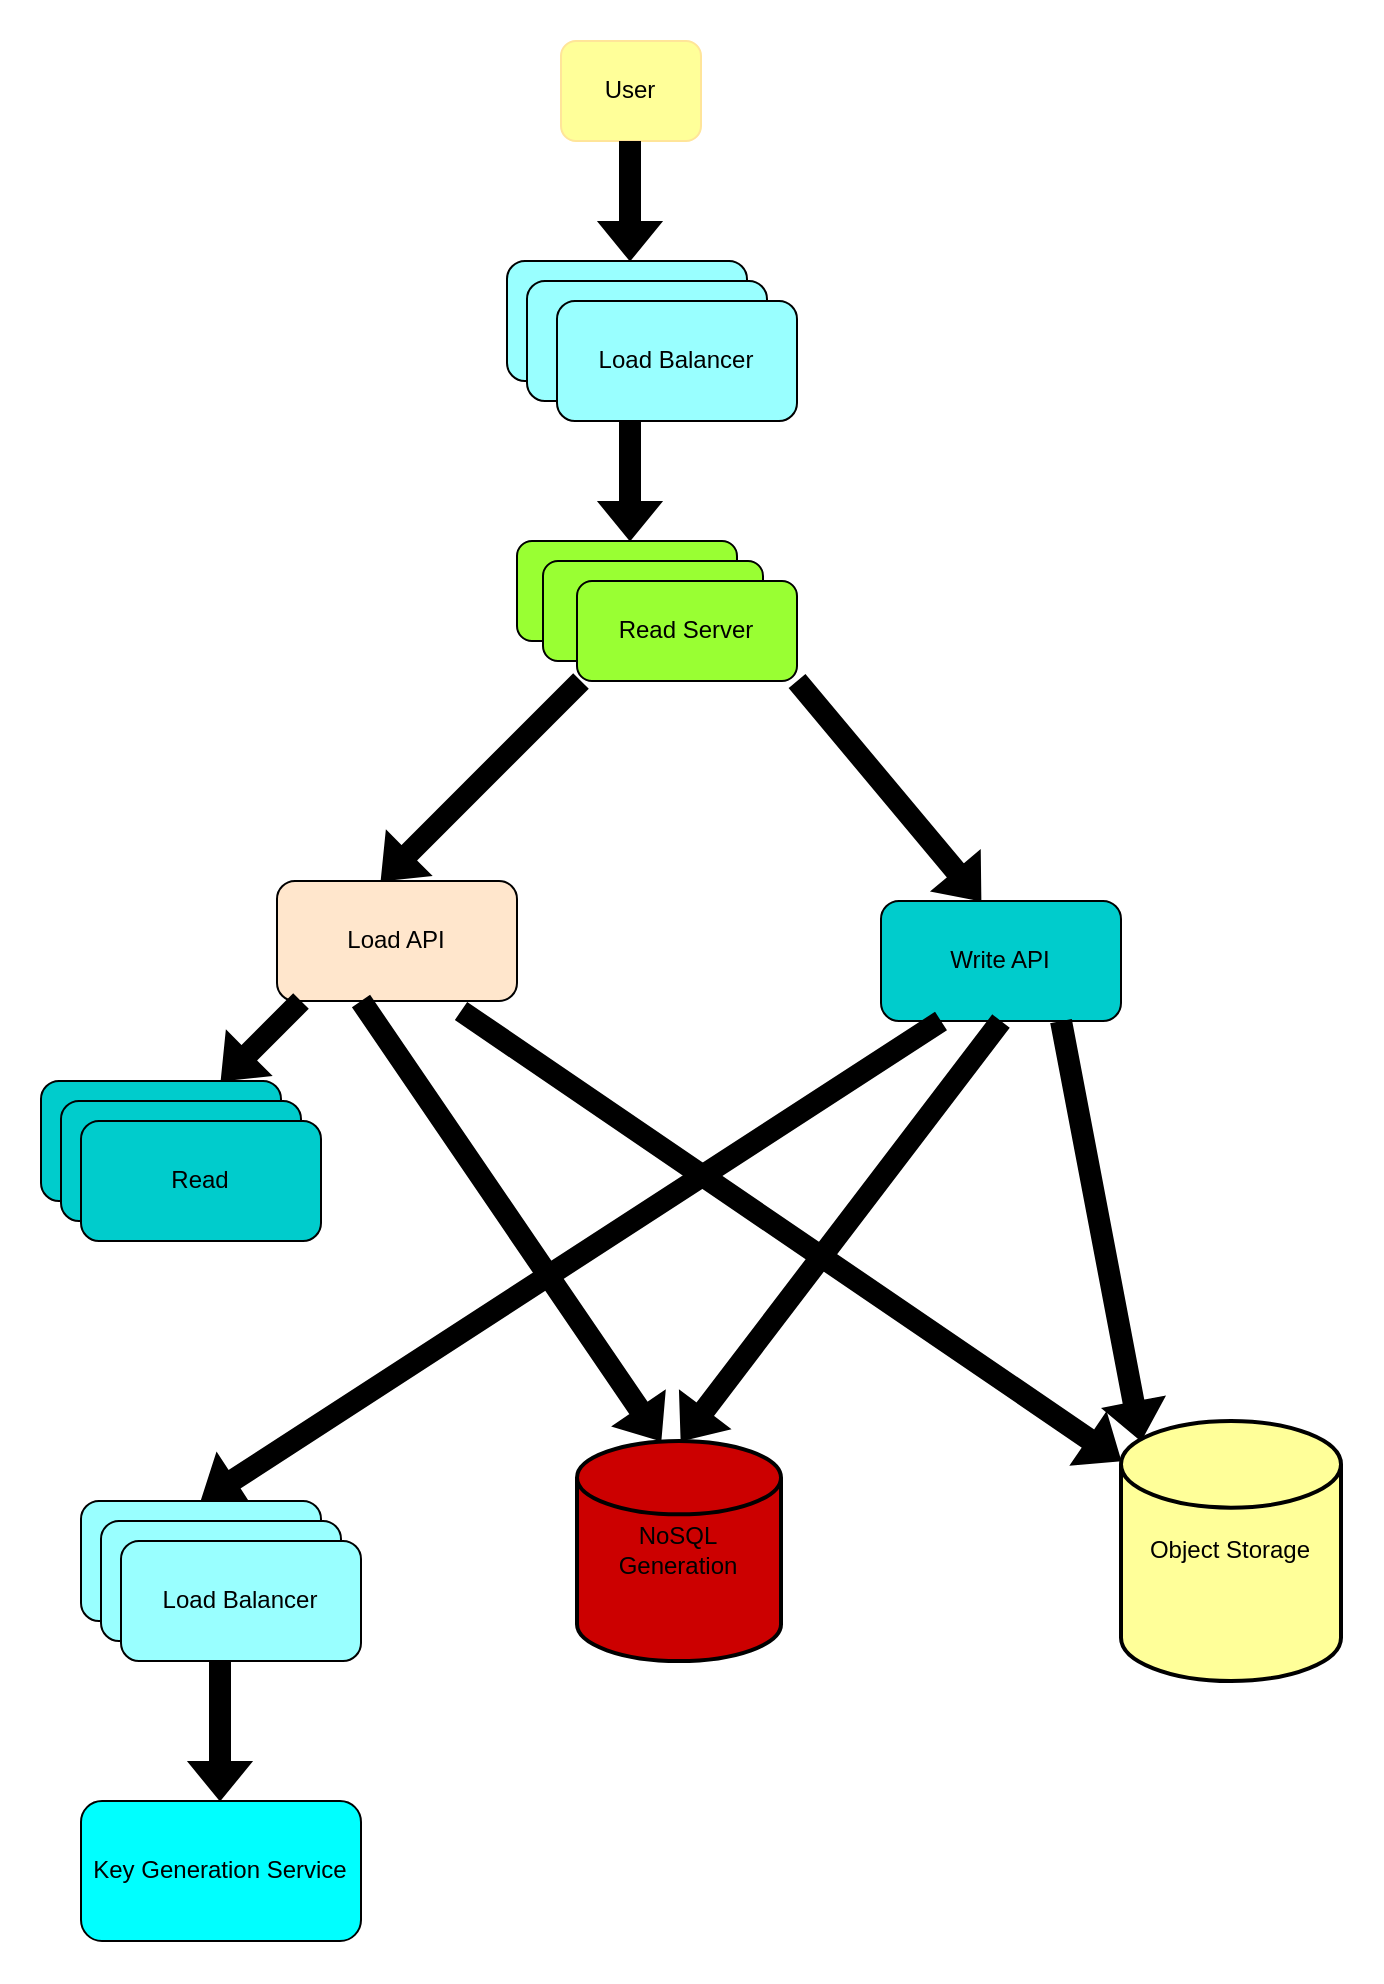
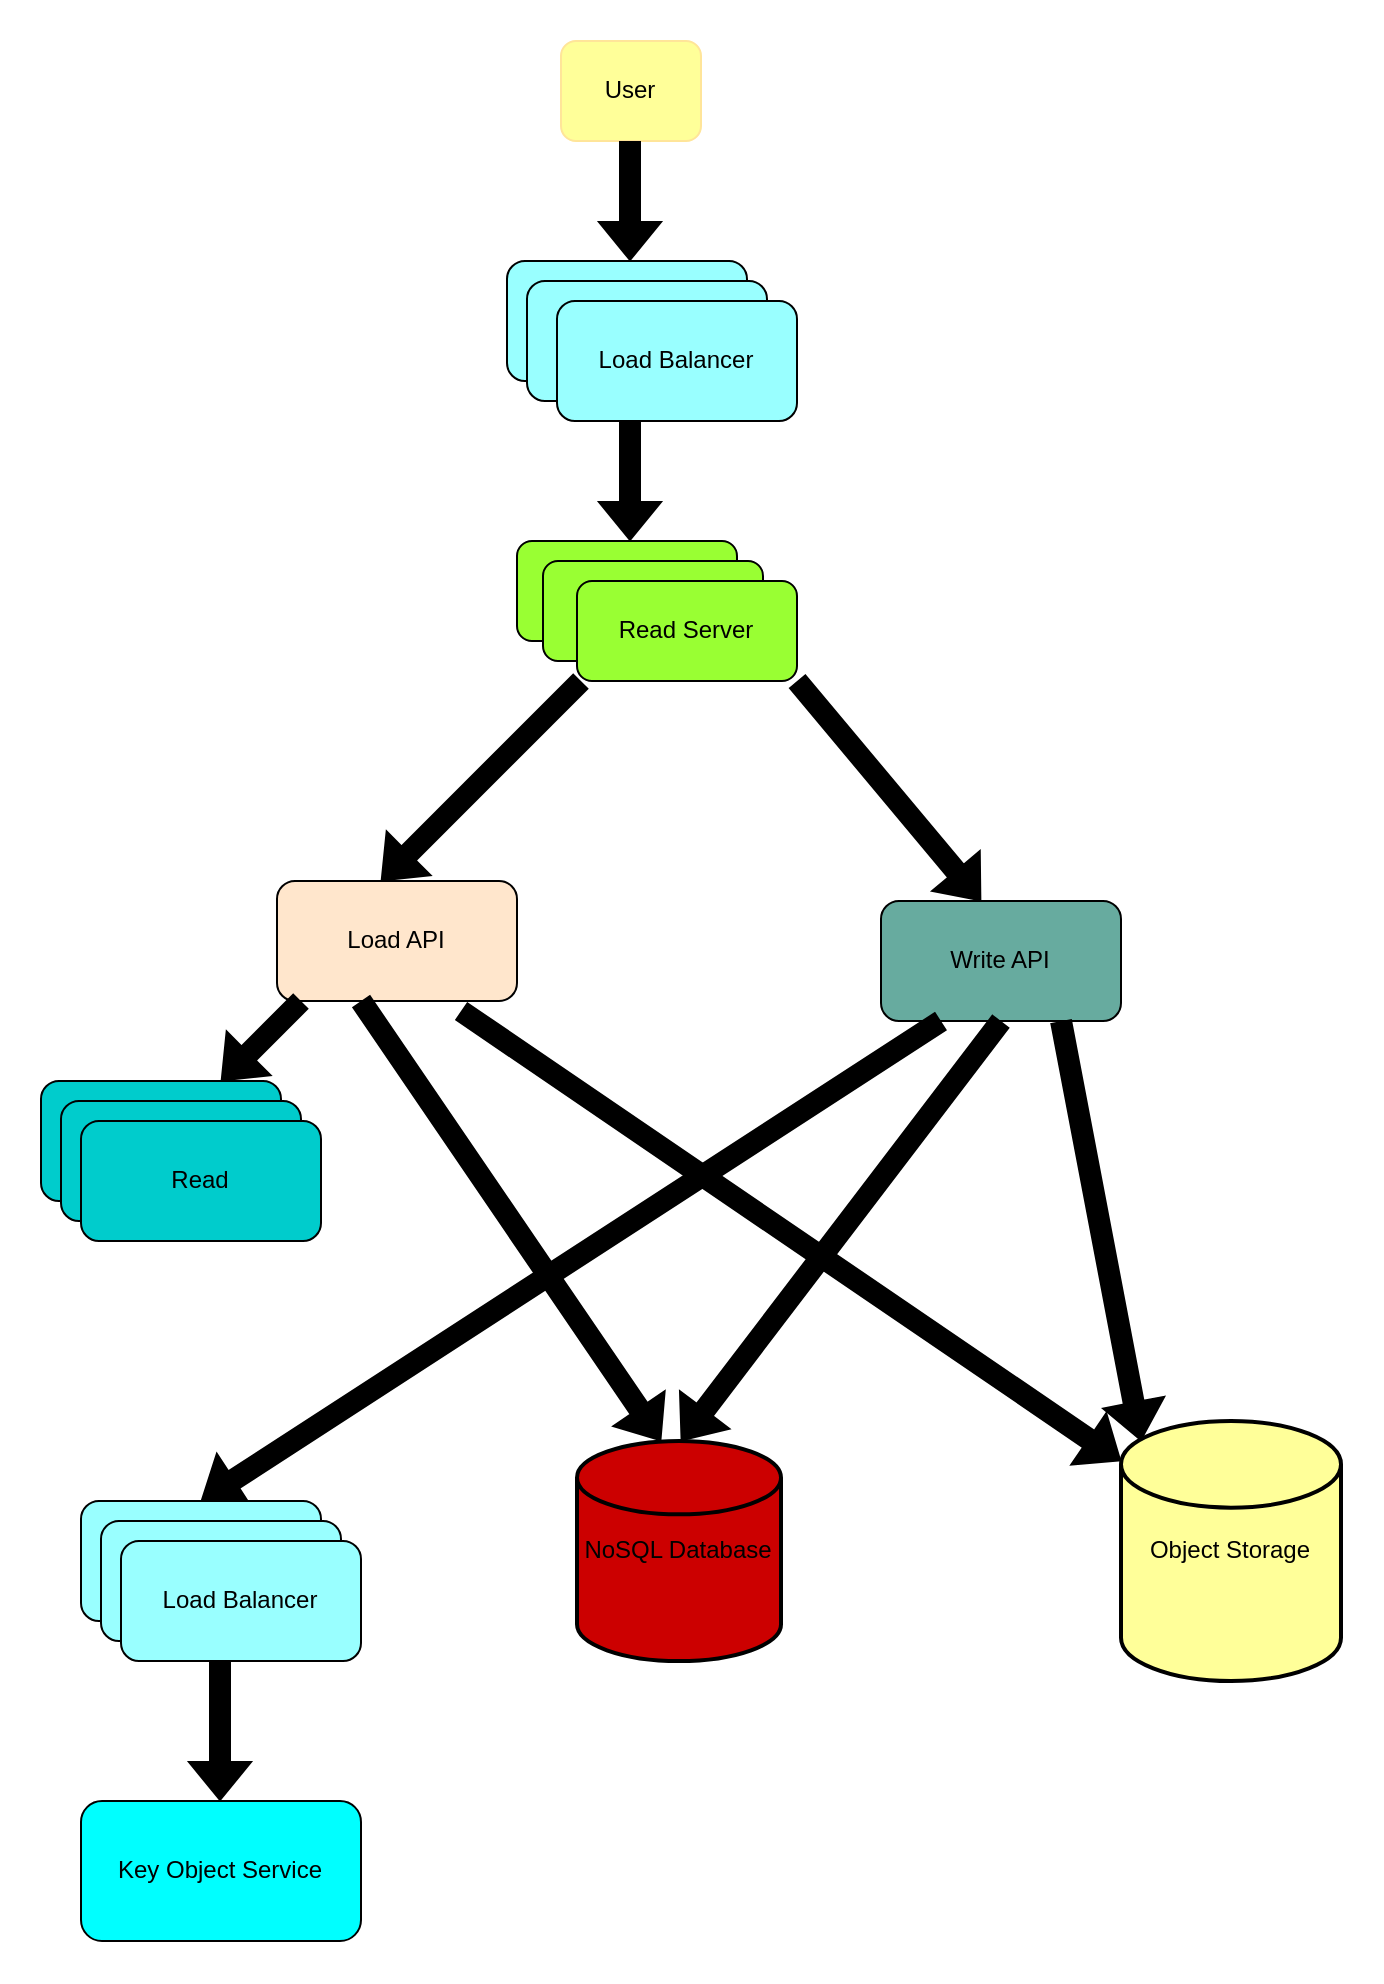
node "Write API": fillcolor #00cccc -> #67ab9f
node "NoSQL Generation": label "NoSQL Generation" -> "NoSQL Database"
node "Key Generation Service": label "Key Generation Service" -> "Key Object Service"
